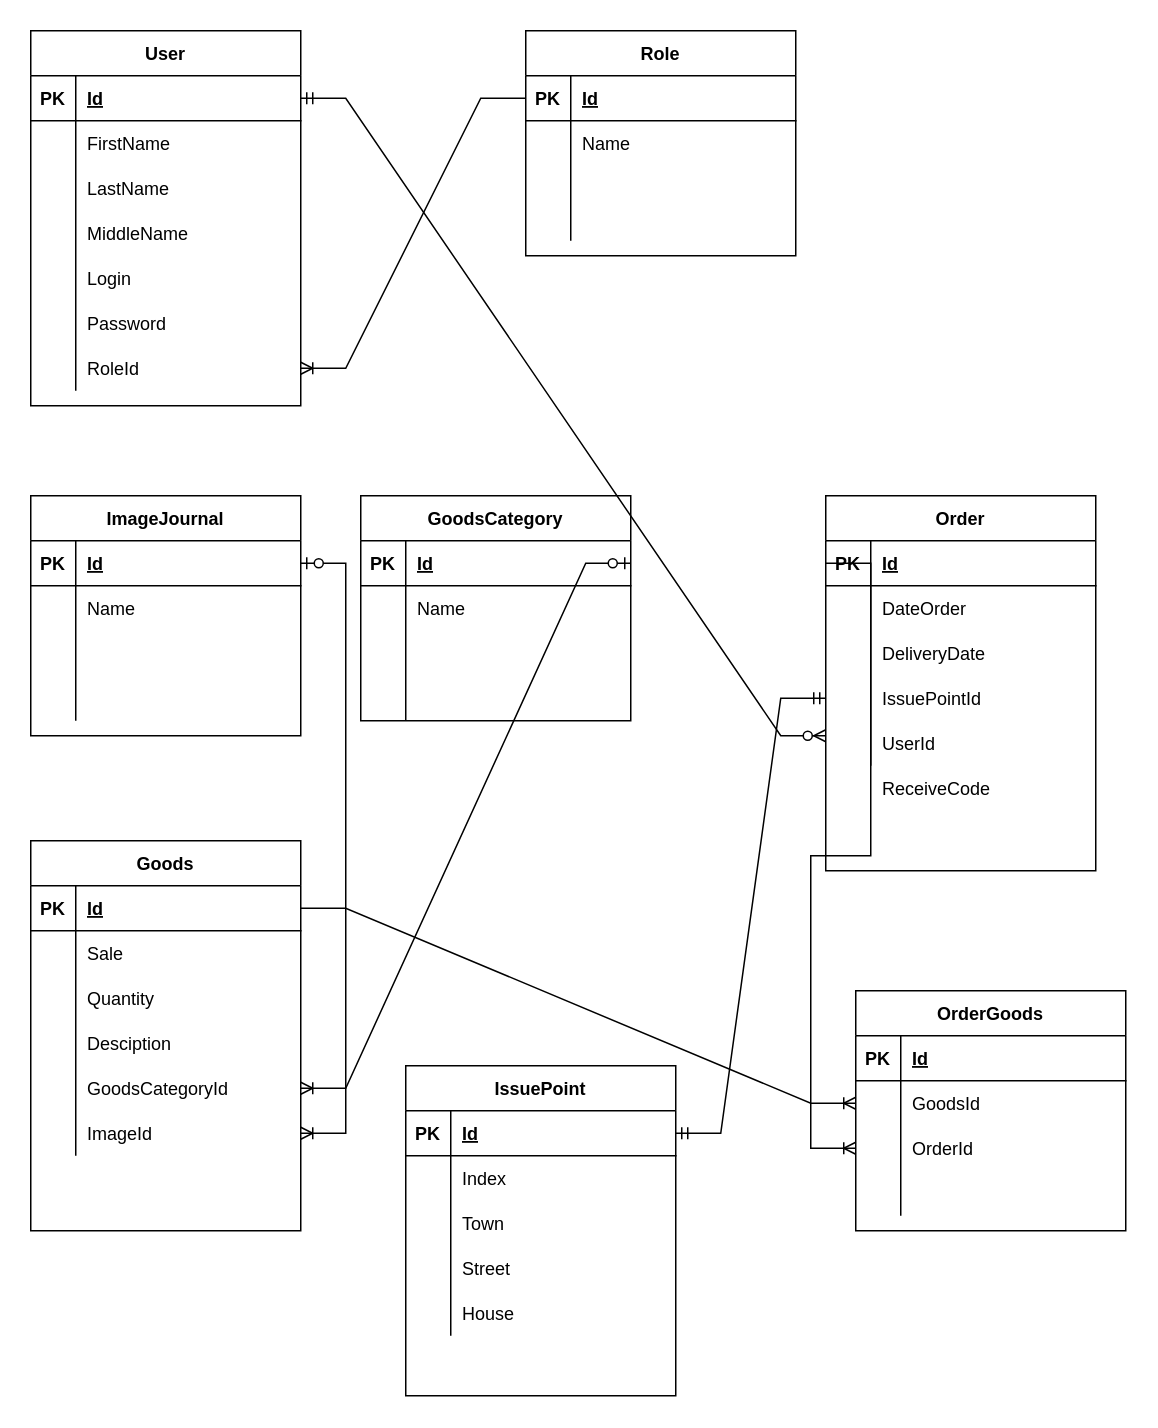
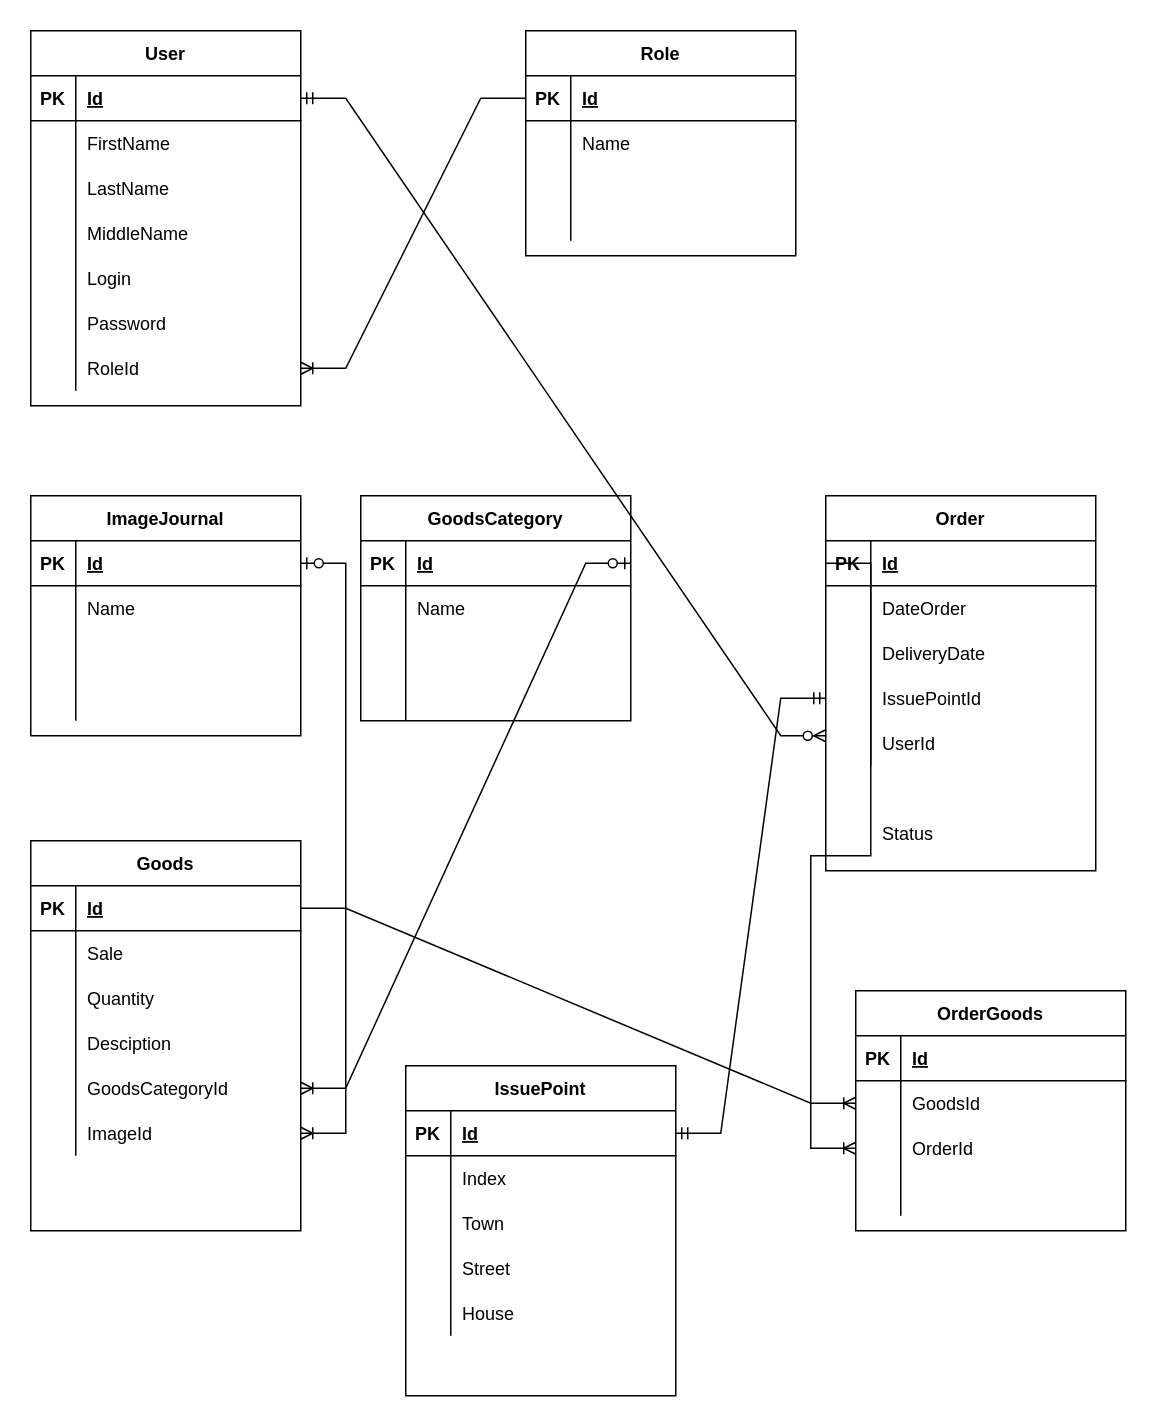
node "ReceiveCode": removed
node "Status": added
